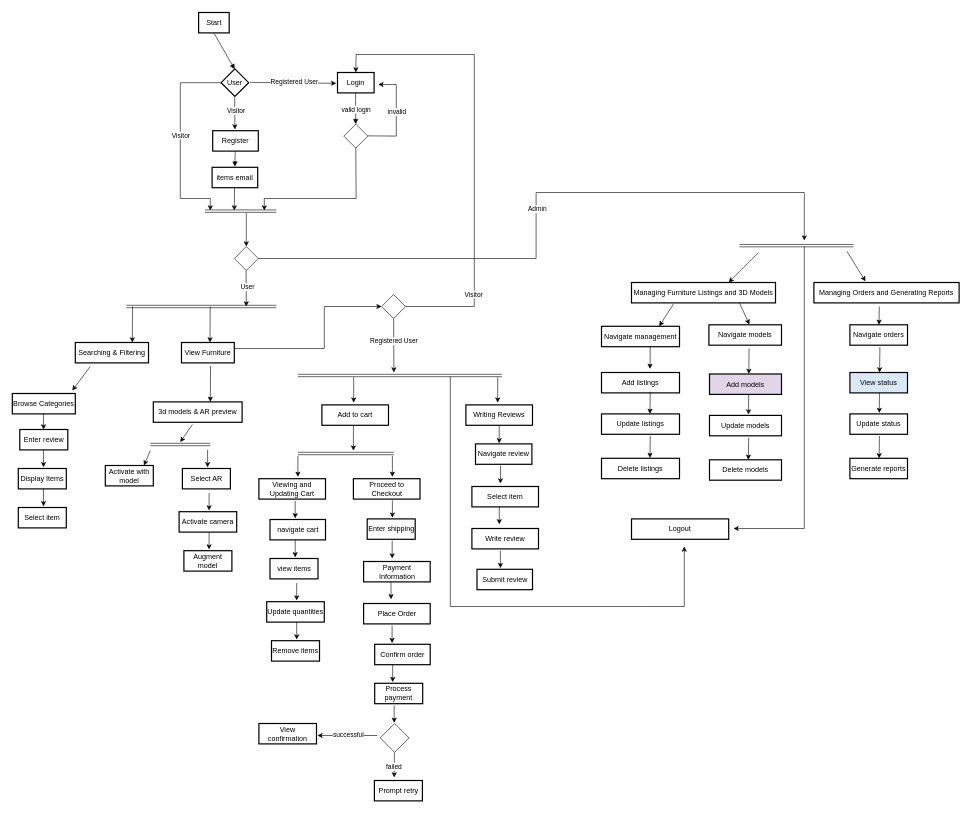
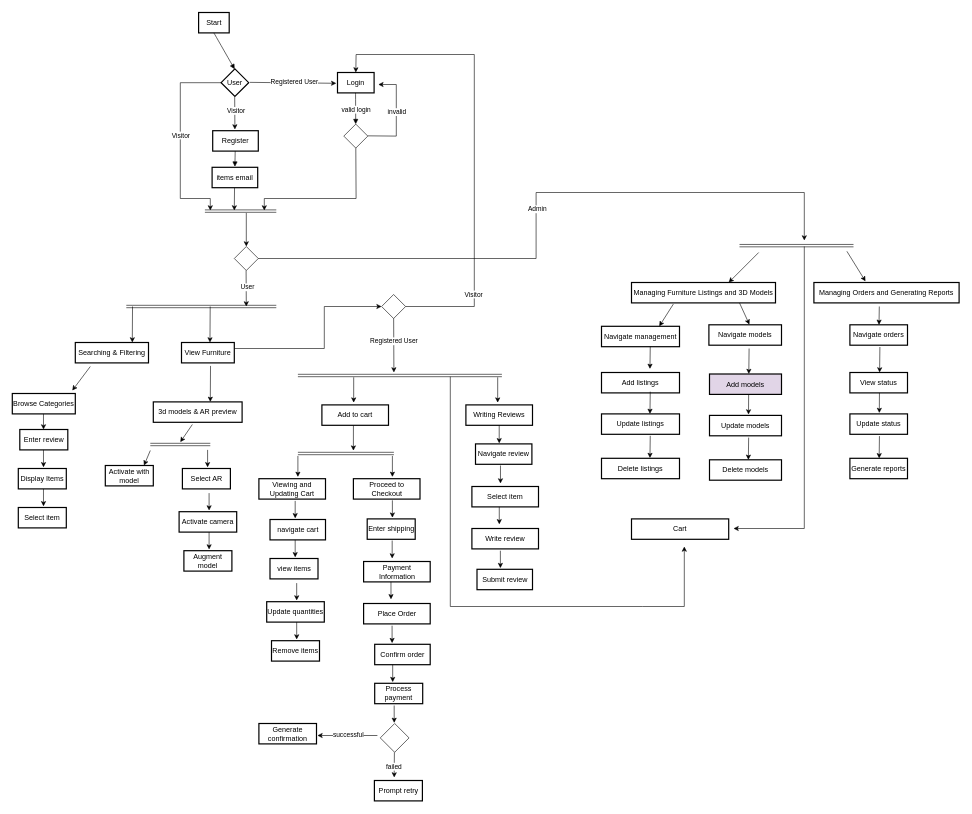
node "View status": fillcolor #dae8fc -> #ffffff
node "Logout": label "Logout" -> "Cart"
node "View confirmation": label "View confirmation" -> "Generate confirmation"
